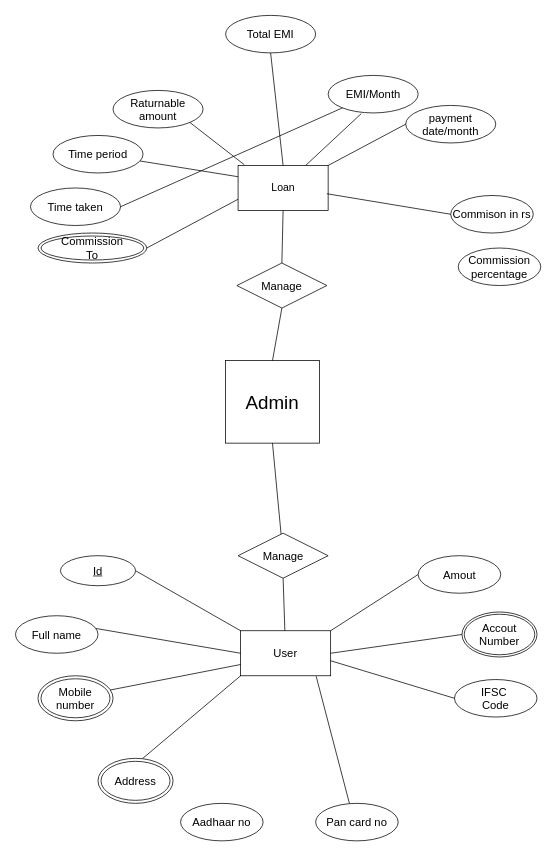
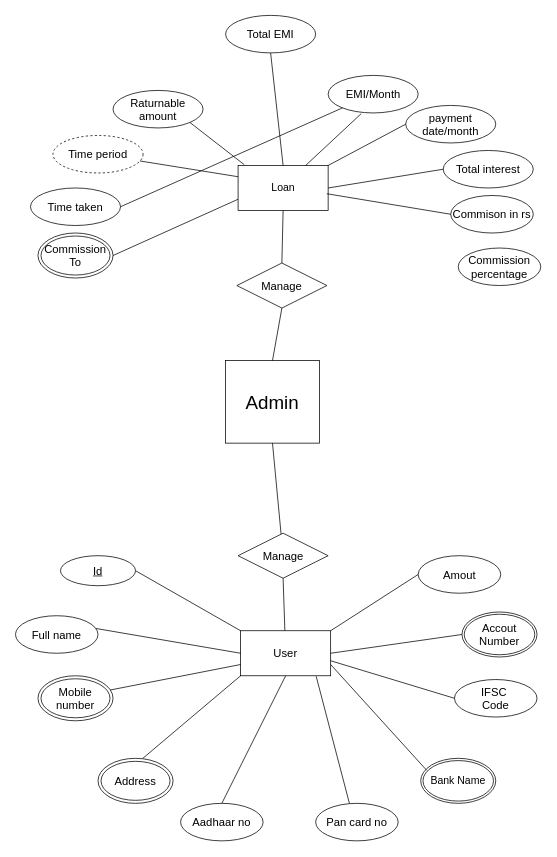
node "Time period": style solid -> dashed
node "Total interest": added
edge "Total interest" -- "Loan": added
node "Commission To": size 109x30 -> 75x45
edge "User" -- "Bank Name": added
edge "User" -- "Aadhaar no": added
node "Bank Name": added
